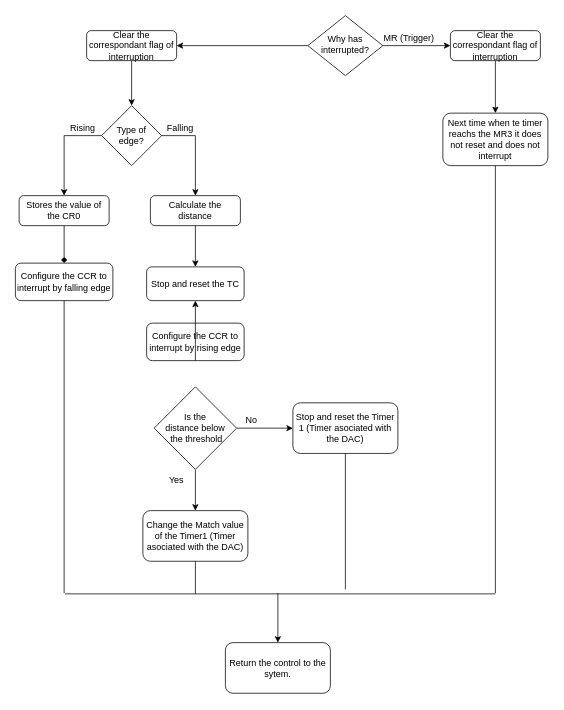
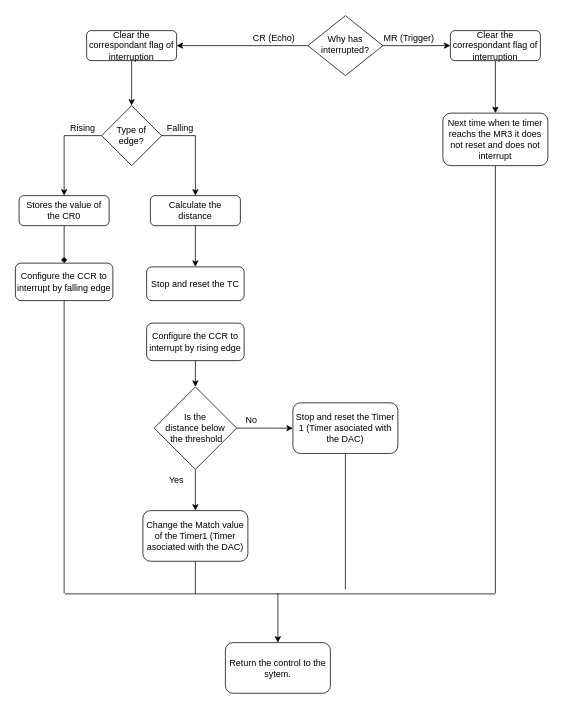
node "CR (Echo)": added
edge "Configure the CCR to interrupt by rising edge" -> "Stop and reset the TC": now "Configure the CCR to interrupt by rising edge" -> "Is the distance below the threshold"
